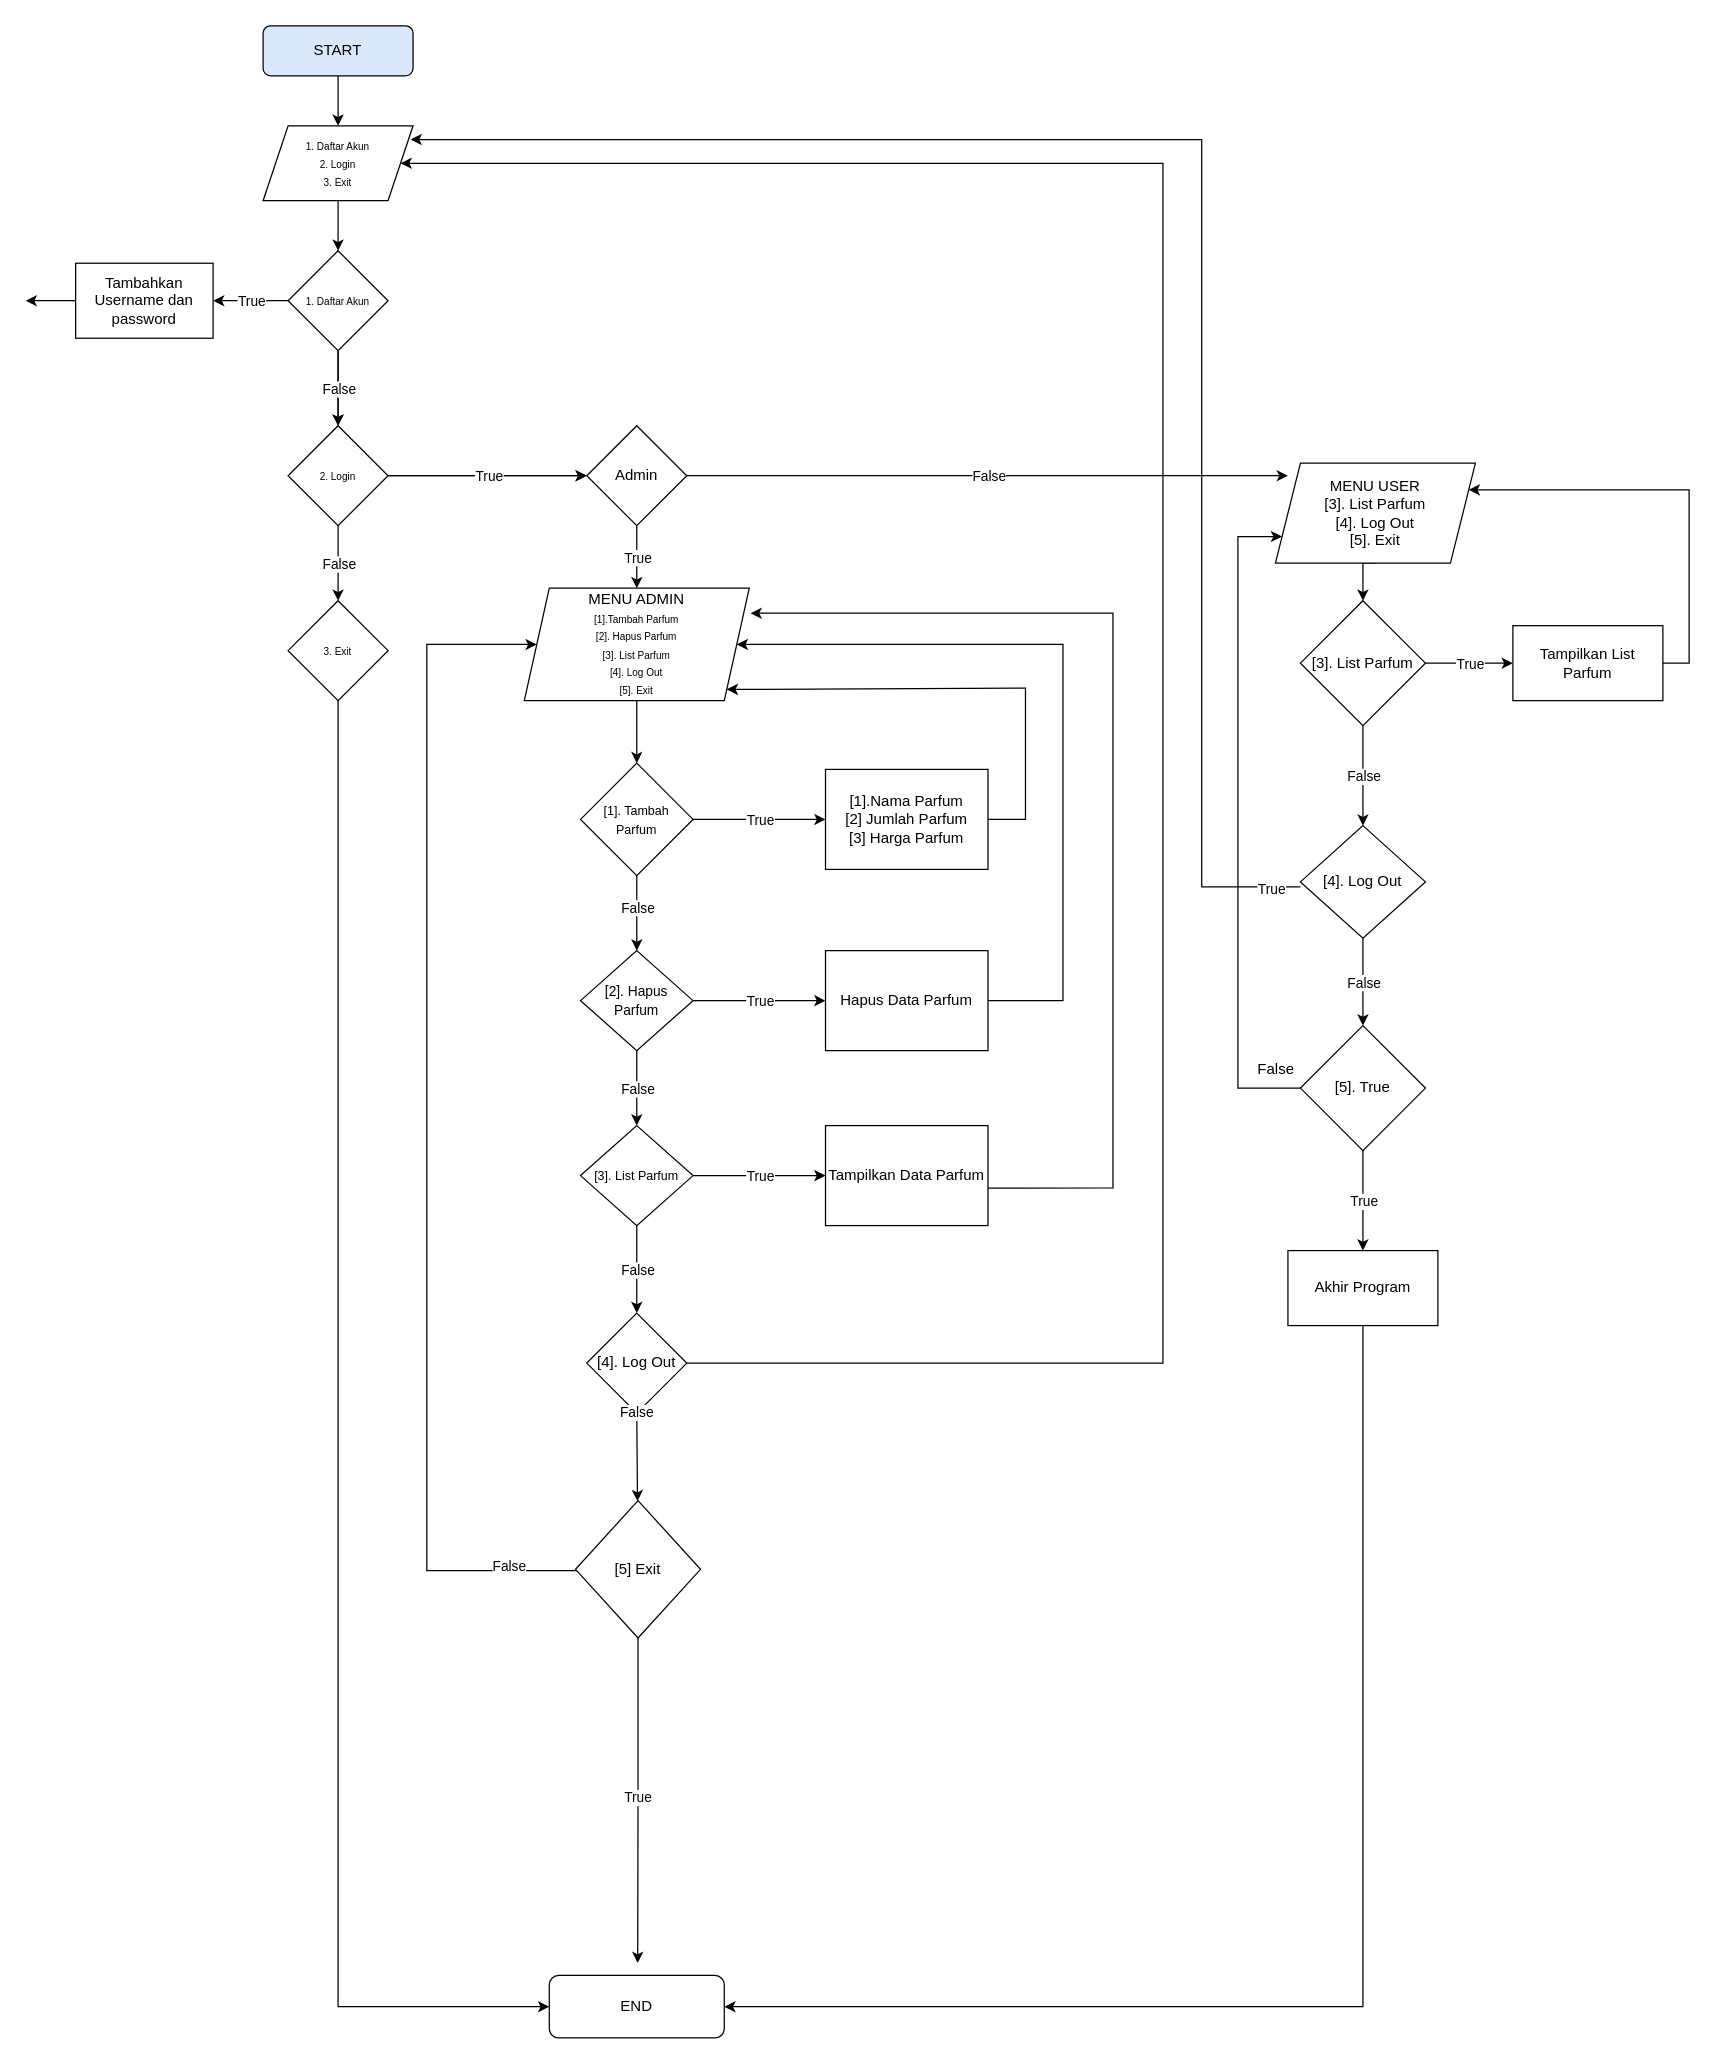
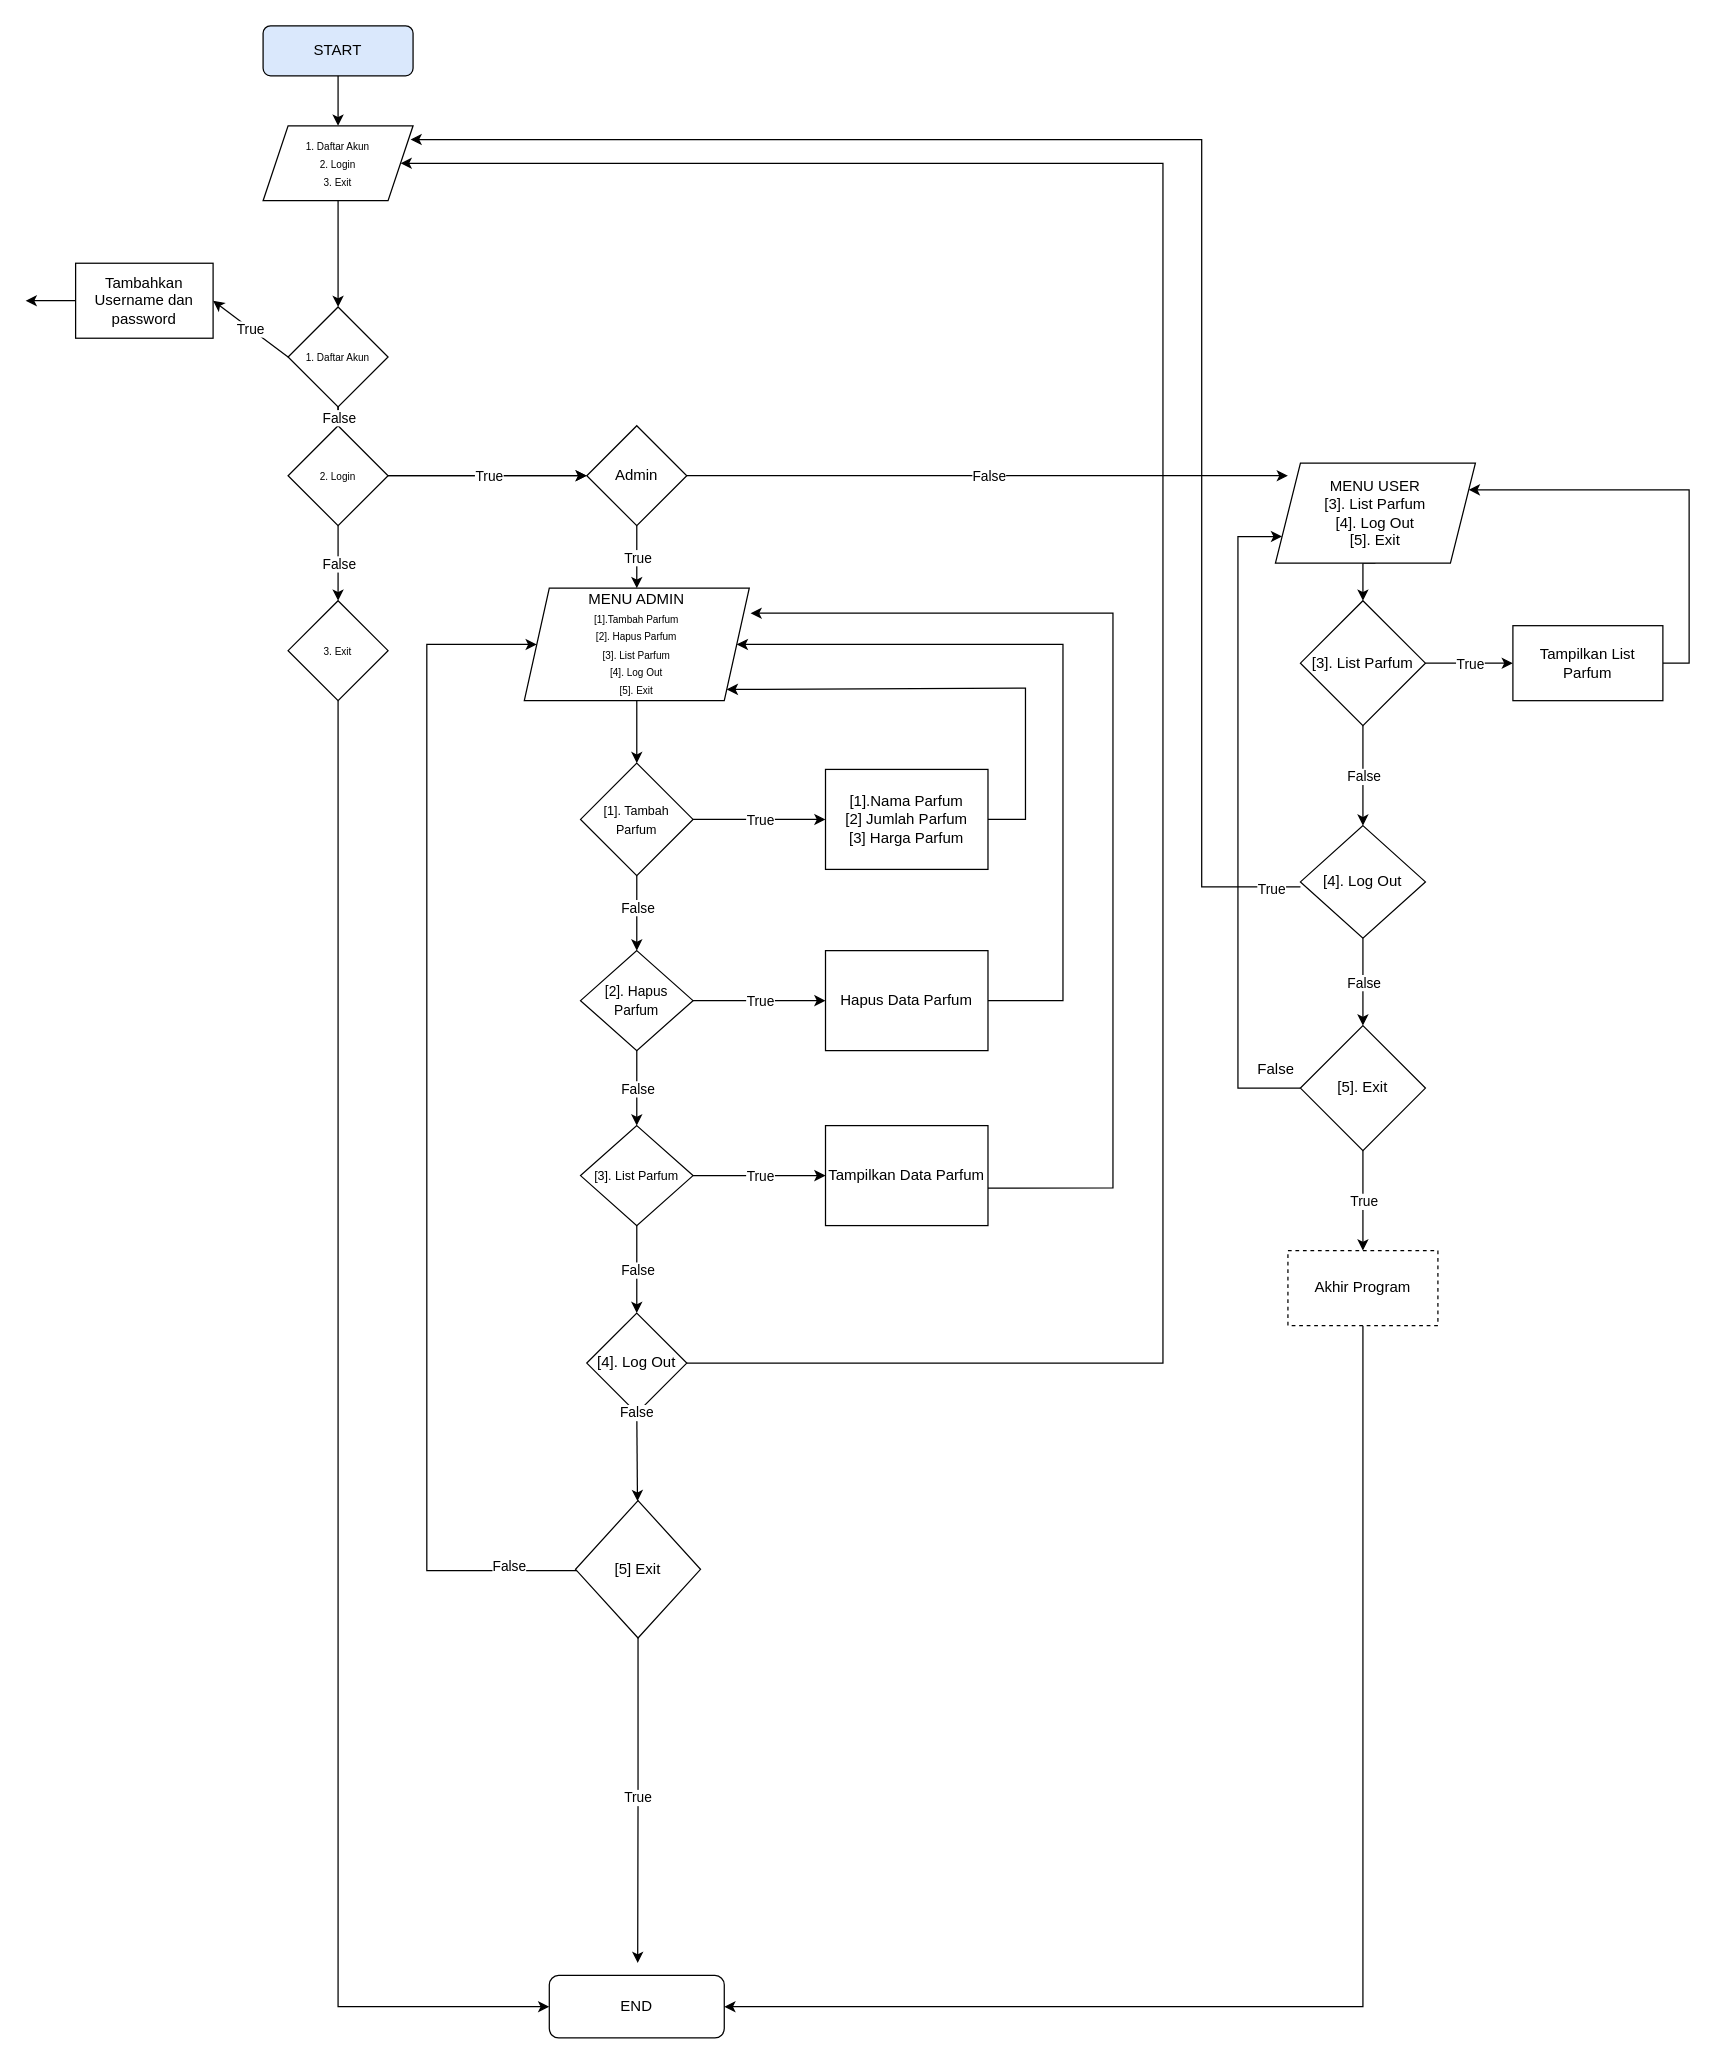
node "1. Daftar Akun": moved (338, 301) -> (338, 357)
node "[5]. True": label "[5]. True" -> "[5]. Exit"
node "Akhir Program": style solid -> dashed
